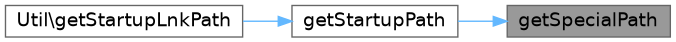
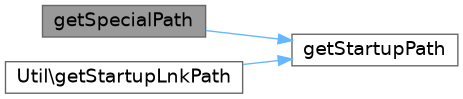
edge "getStartupPath" -> "getSpecialPath": reversed
